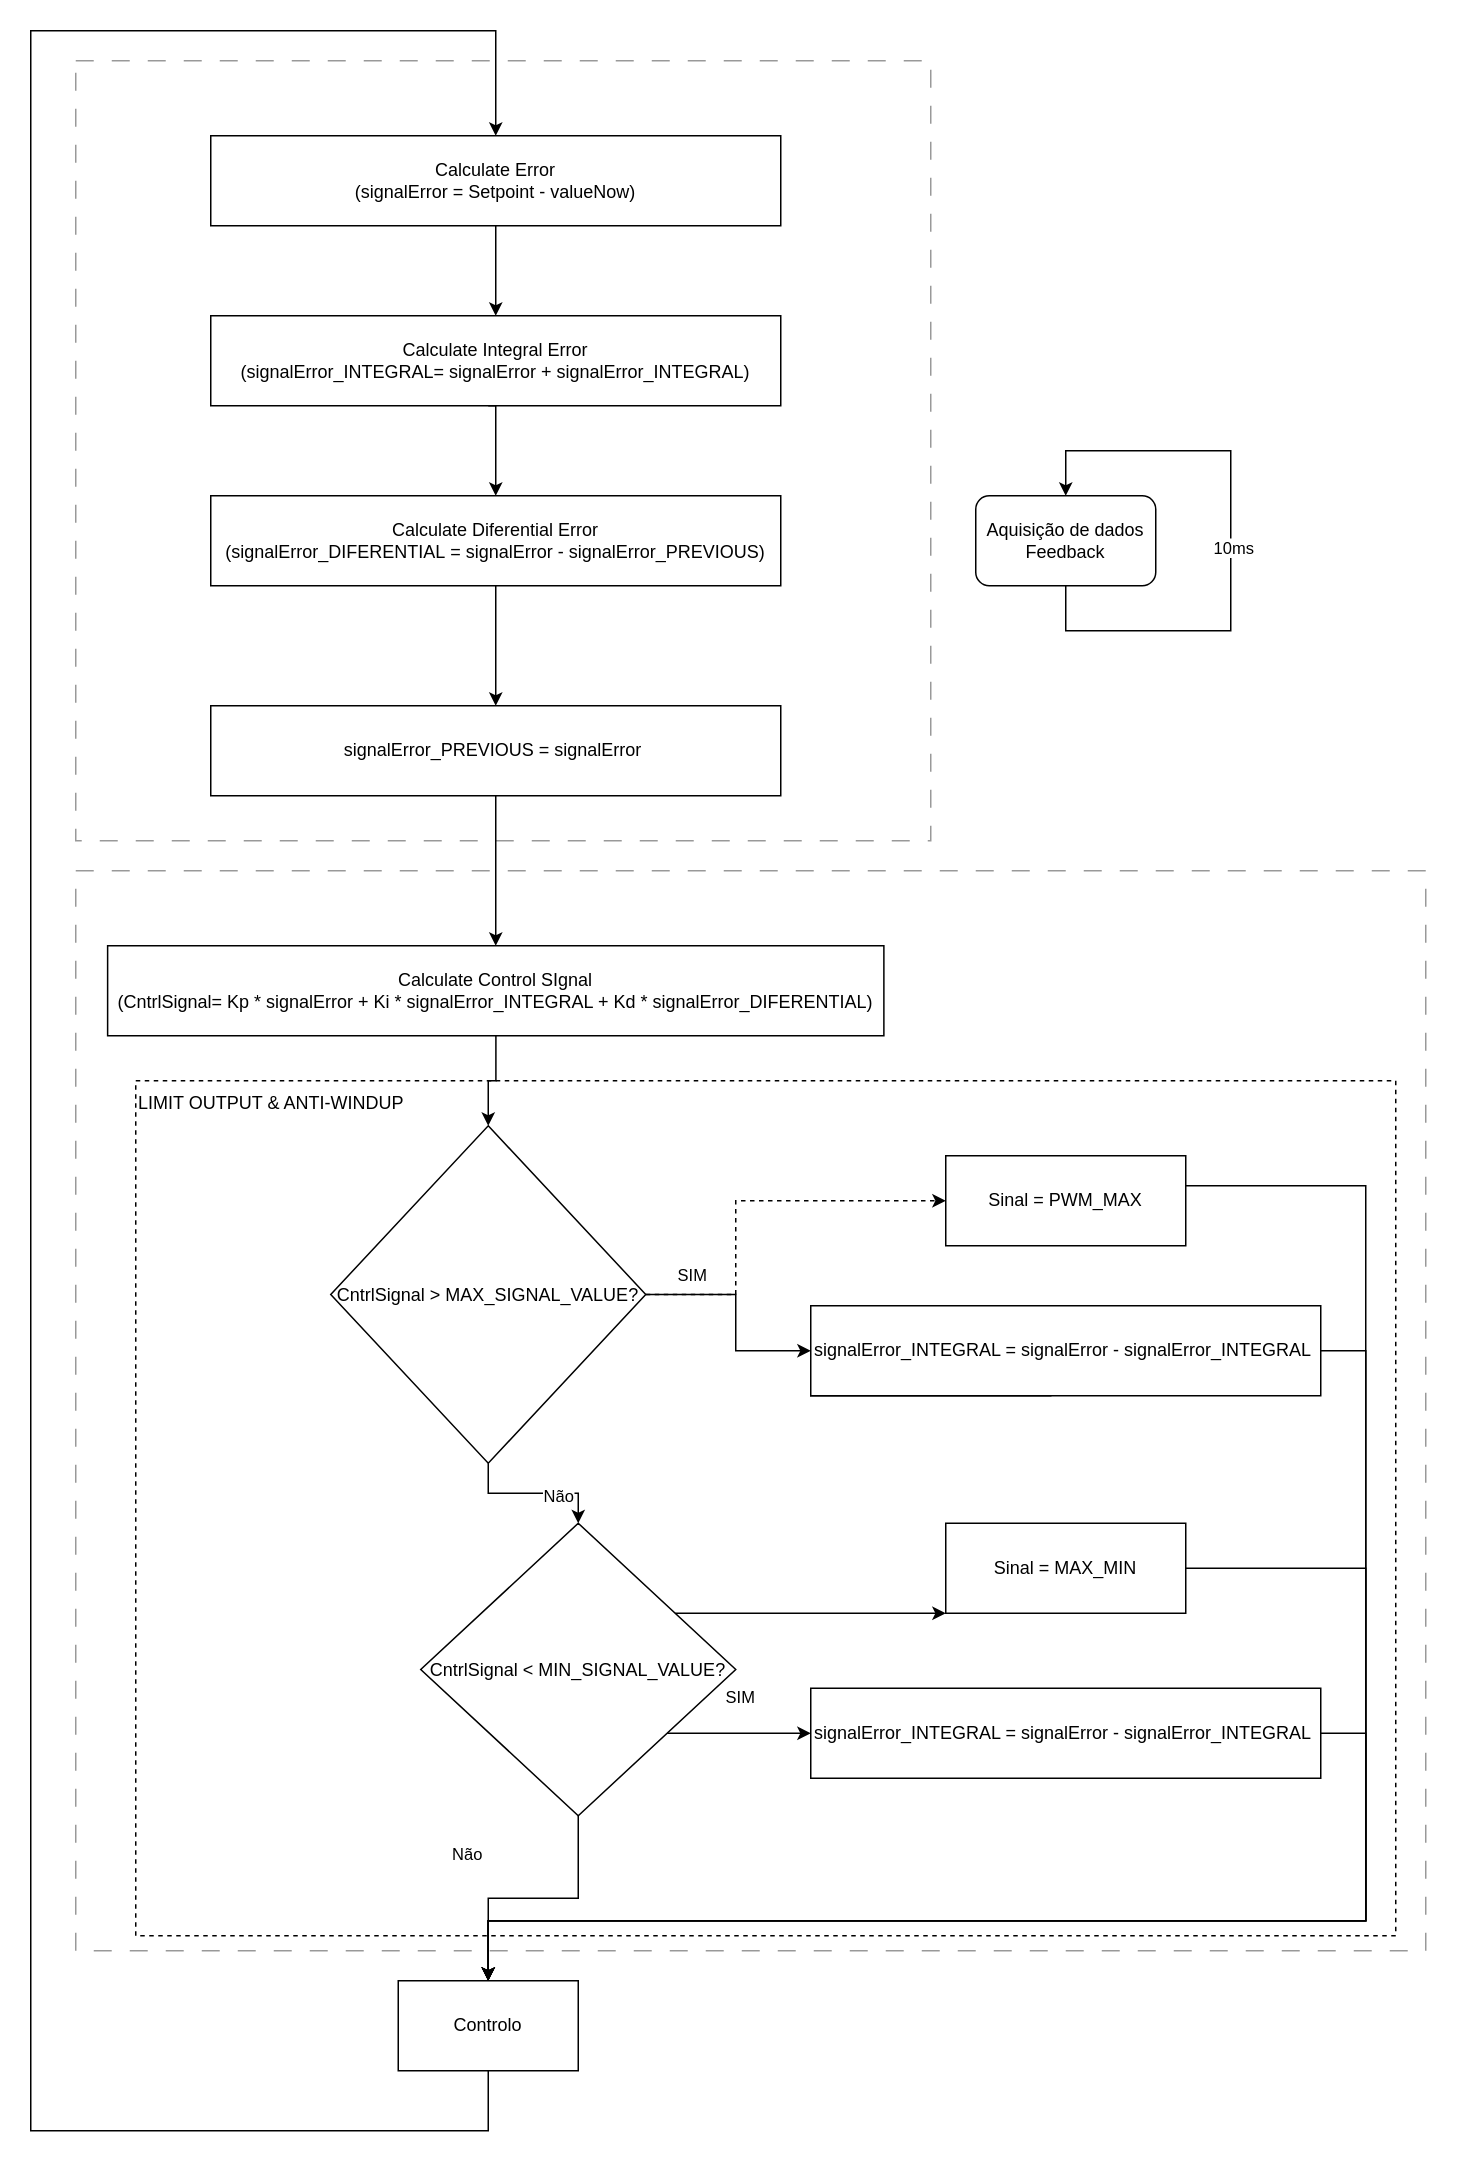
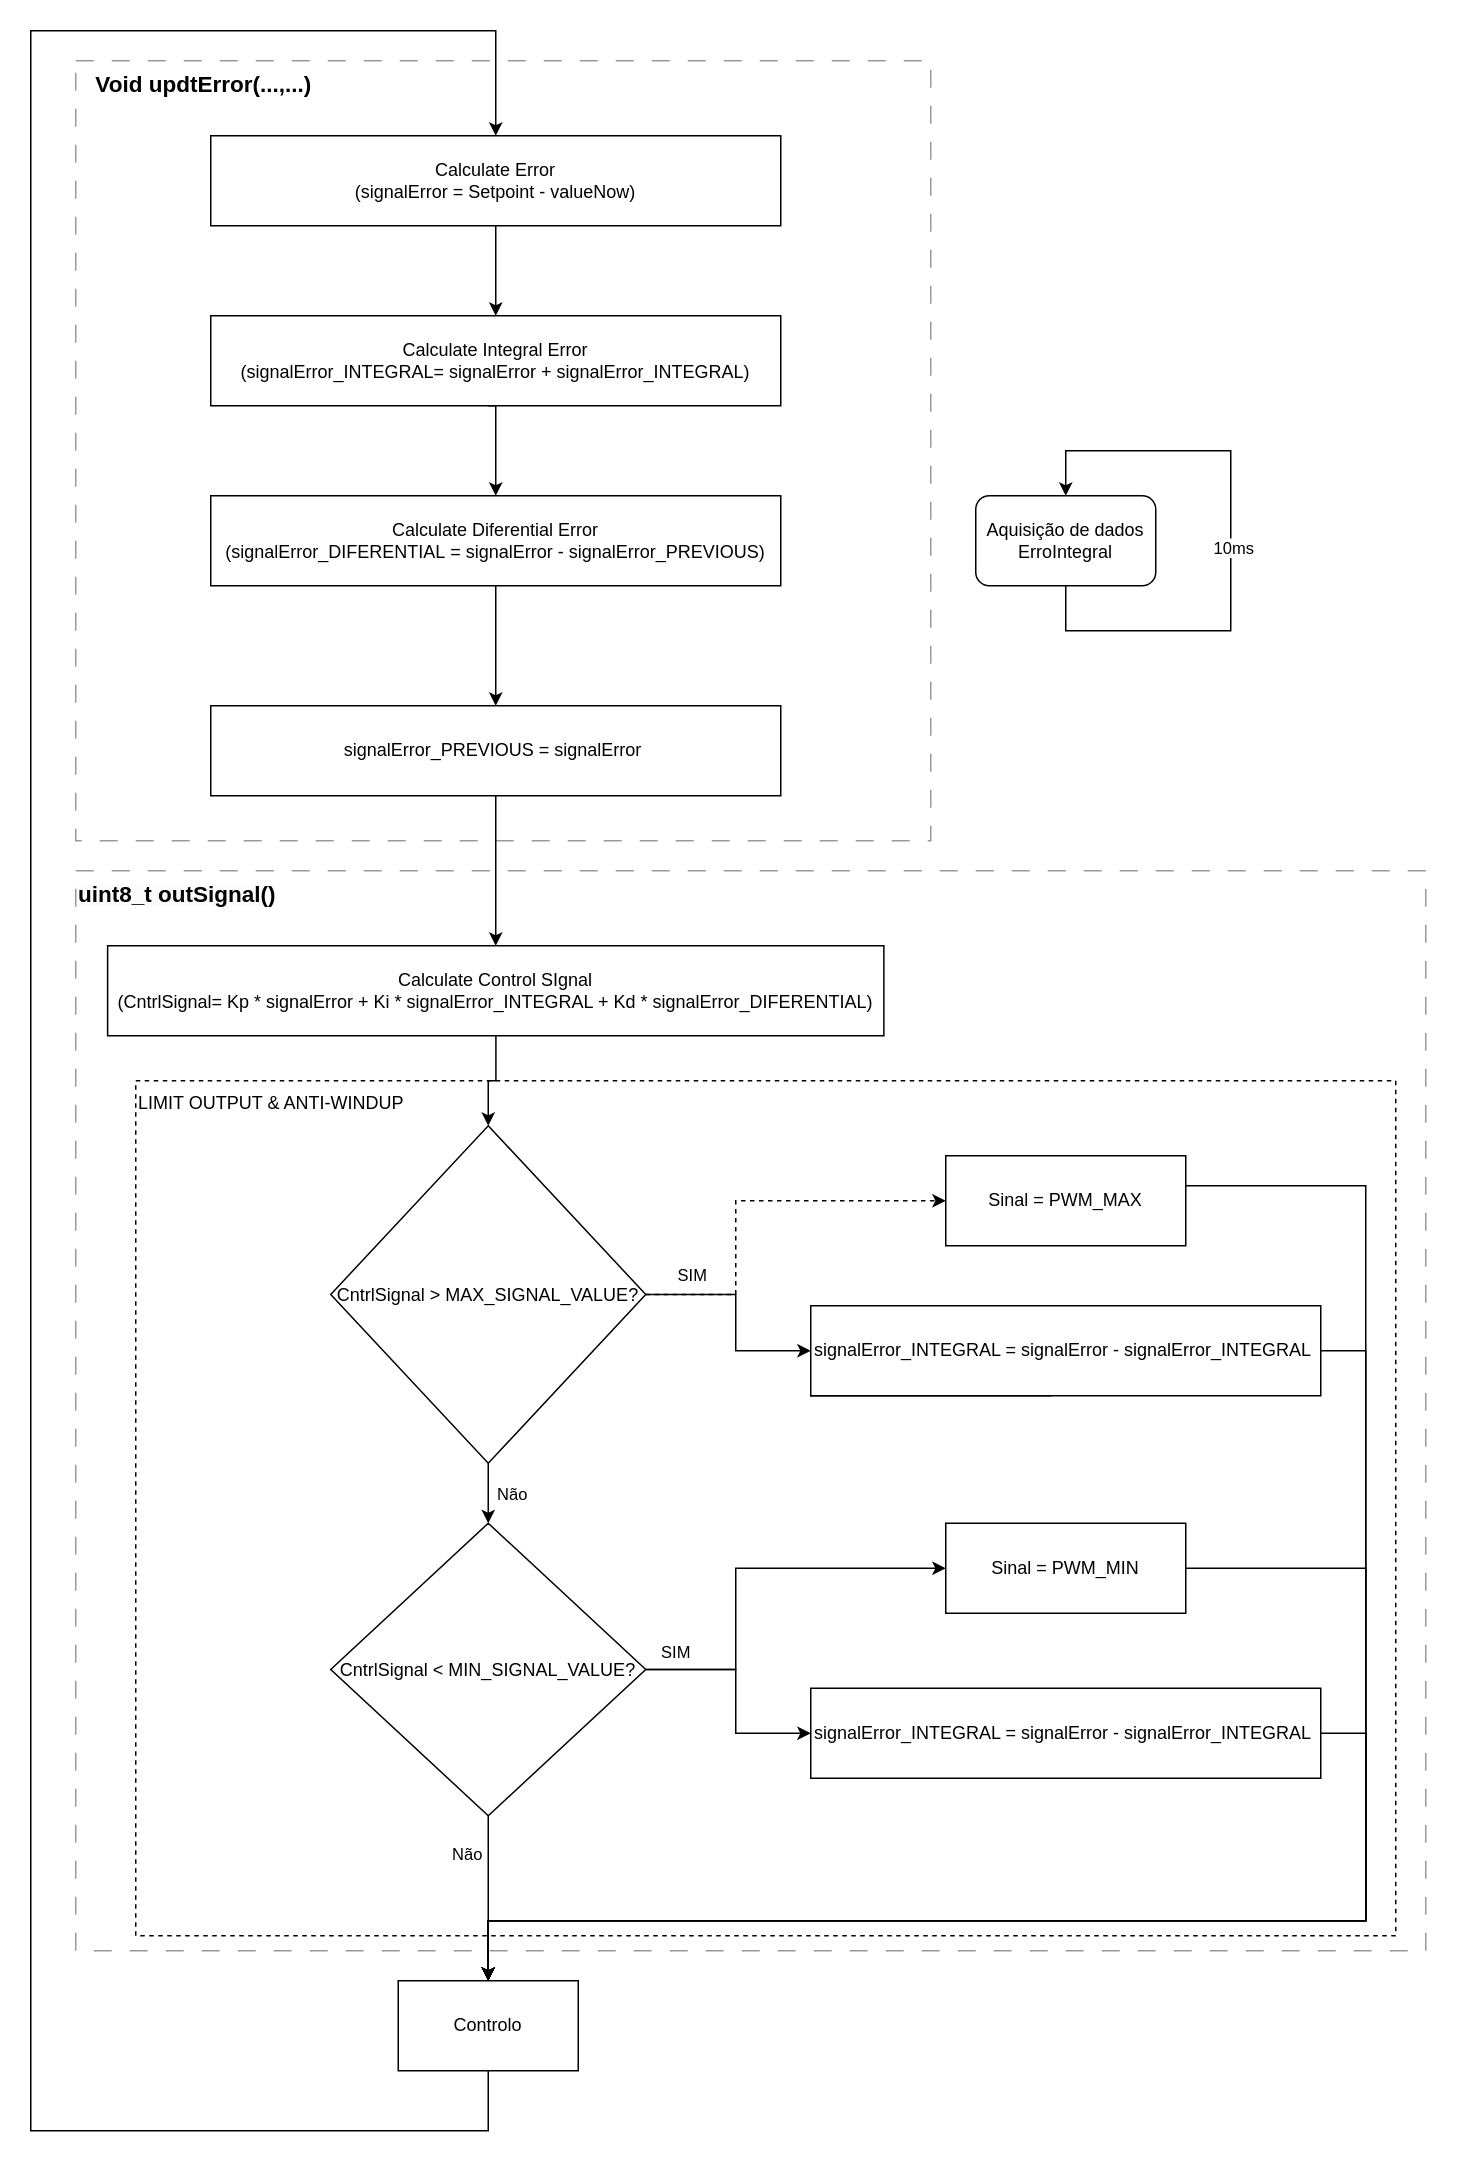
node "Void updtError(...,...)": added
node "Aquisição de dados Feedback": label "Aquisição de dados Feedback" -> "Aquisição de dados ErroIntegral"
node "uint8_t outSignal()": added
node "Sinal = MAX_MIN": label "Sinal = MAX_MIN" -> "Sinal = PWM_MIN"
node "CntrlSignal < MIN_SIGNAL_VALUE?": moved (578, 1670) -> (488, 1670)
